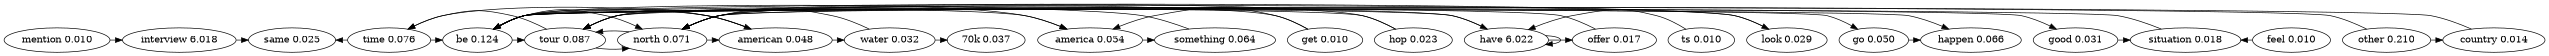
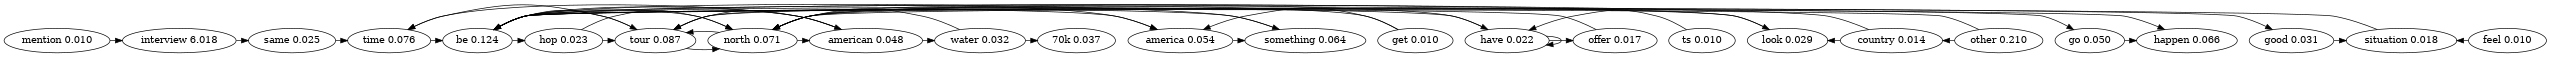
edge "north 0.071" -> "something 0.064": added
edge "time 0.076" -> "same 0.025": reversed
node "have 6.022": label "have 6.022" -> "have 0.022"
edge "be 0.124" -> "hop 0.023": added
edge "country 0.014" -> "look 0.029": added
